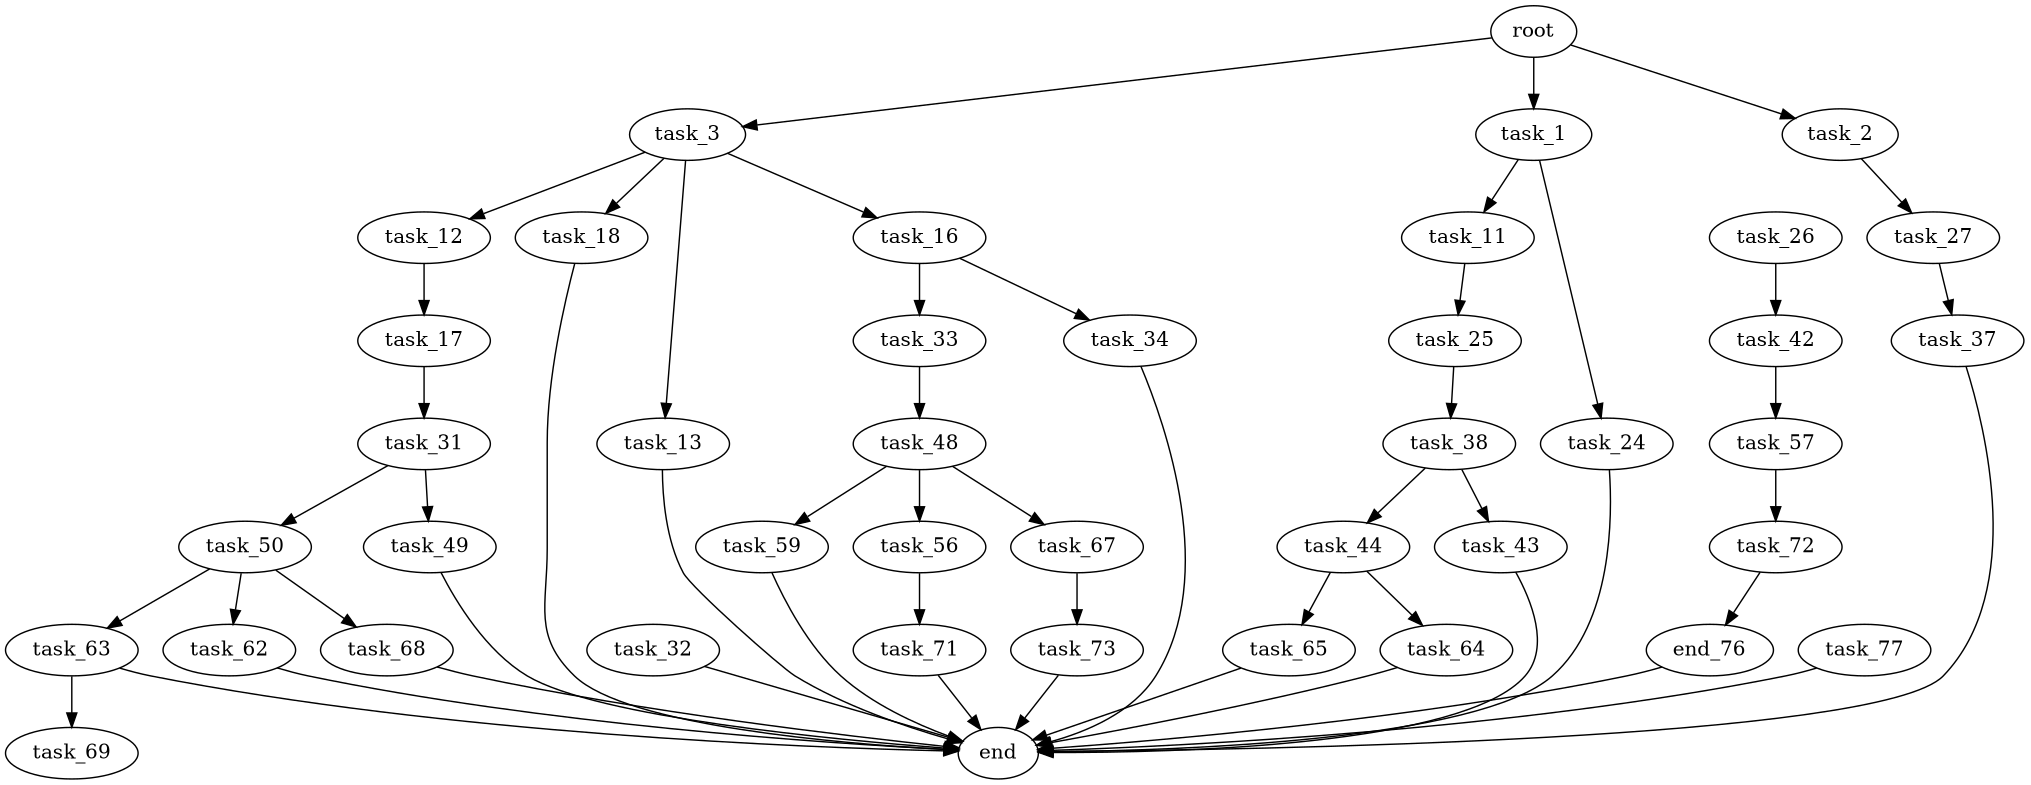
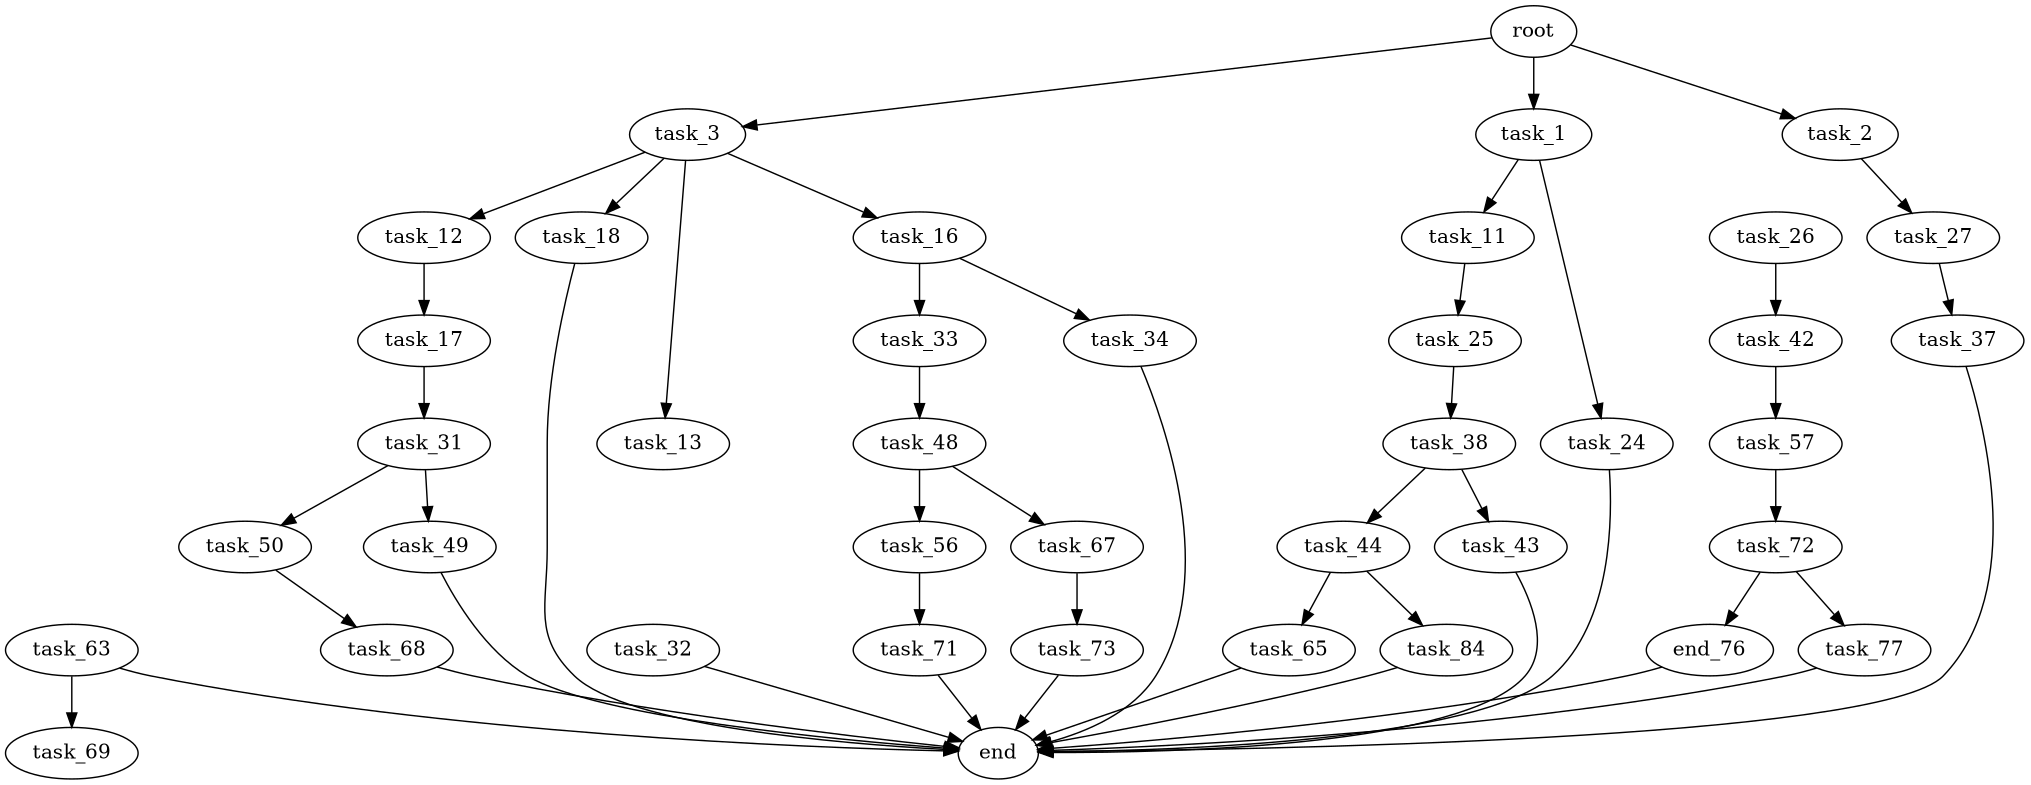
node "task_59": removed
edge "task_72" -> "task_77": added
edge "task_50" -> "task_63": removed
edge "task_13" -> "end": removed
node "task_62": removed
node "task_64": label "task_64" -> "task_84"
